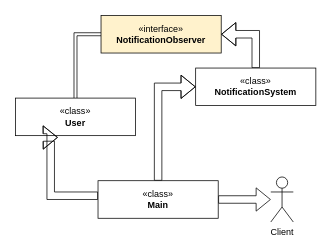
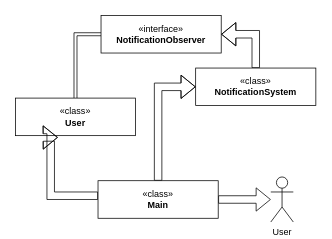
node "«interface» NotificationObserver": fillcolor #fff2cc -> #ffffff
node "Client": label "Client" -> "User"
